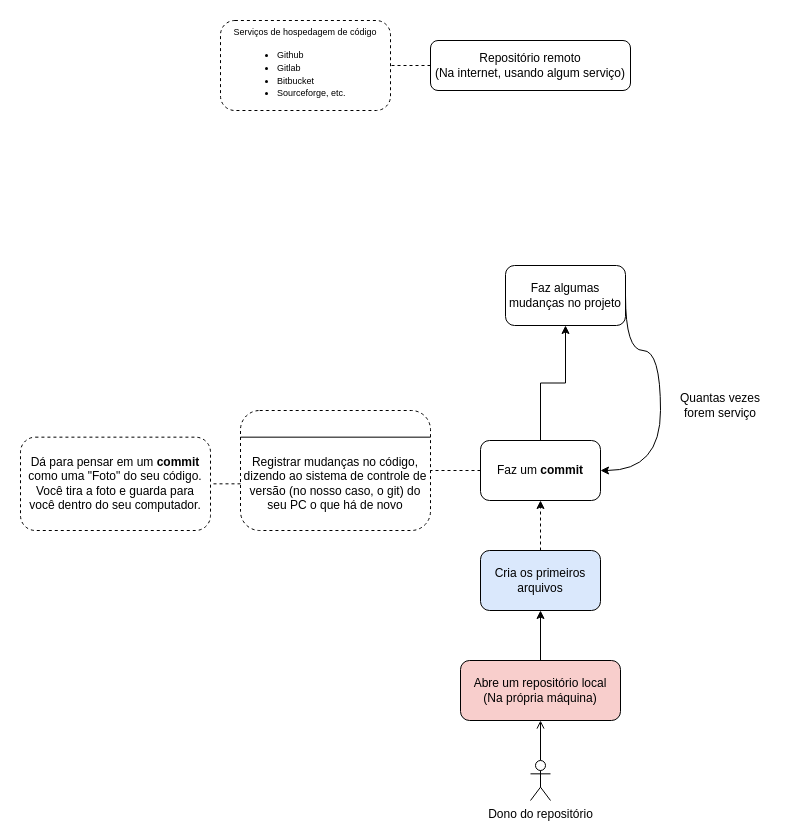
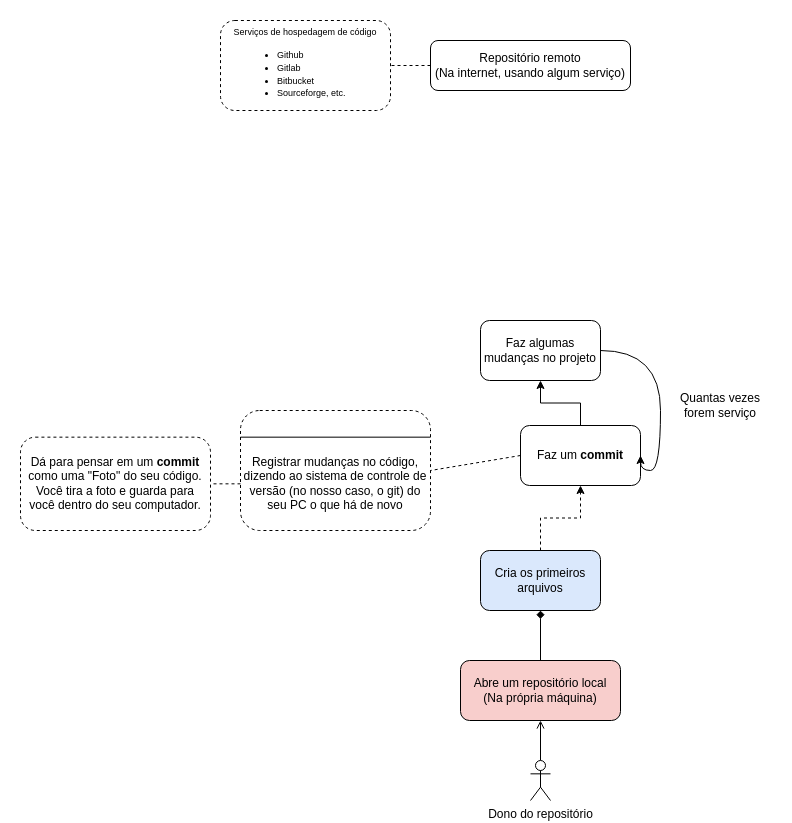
node "Faz algumas mudanças no projeto": moved (566, 296) -> (541, 351)
node "Faz um commit": moved (541, 471) -> (581, 456)
edge "Abre um repositório local (Na própria máquina)" -> "Cria os primeiros arquivos": arrowhead classic -> diamond
